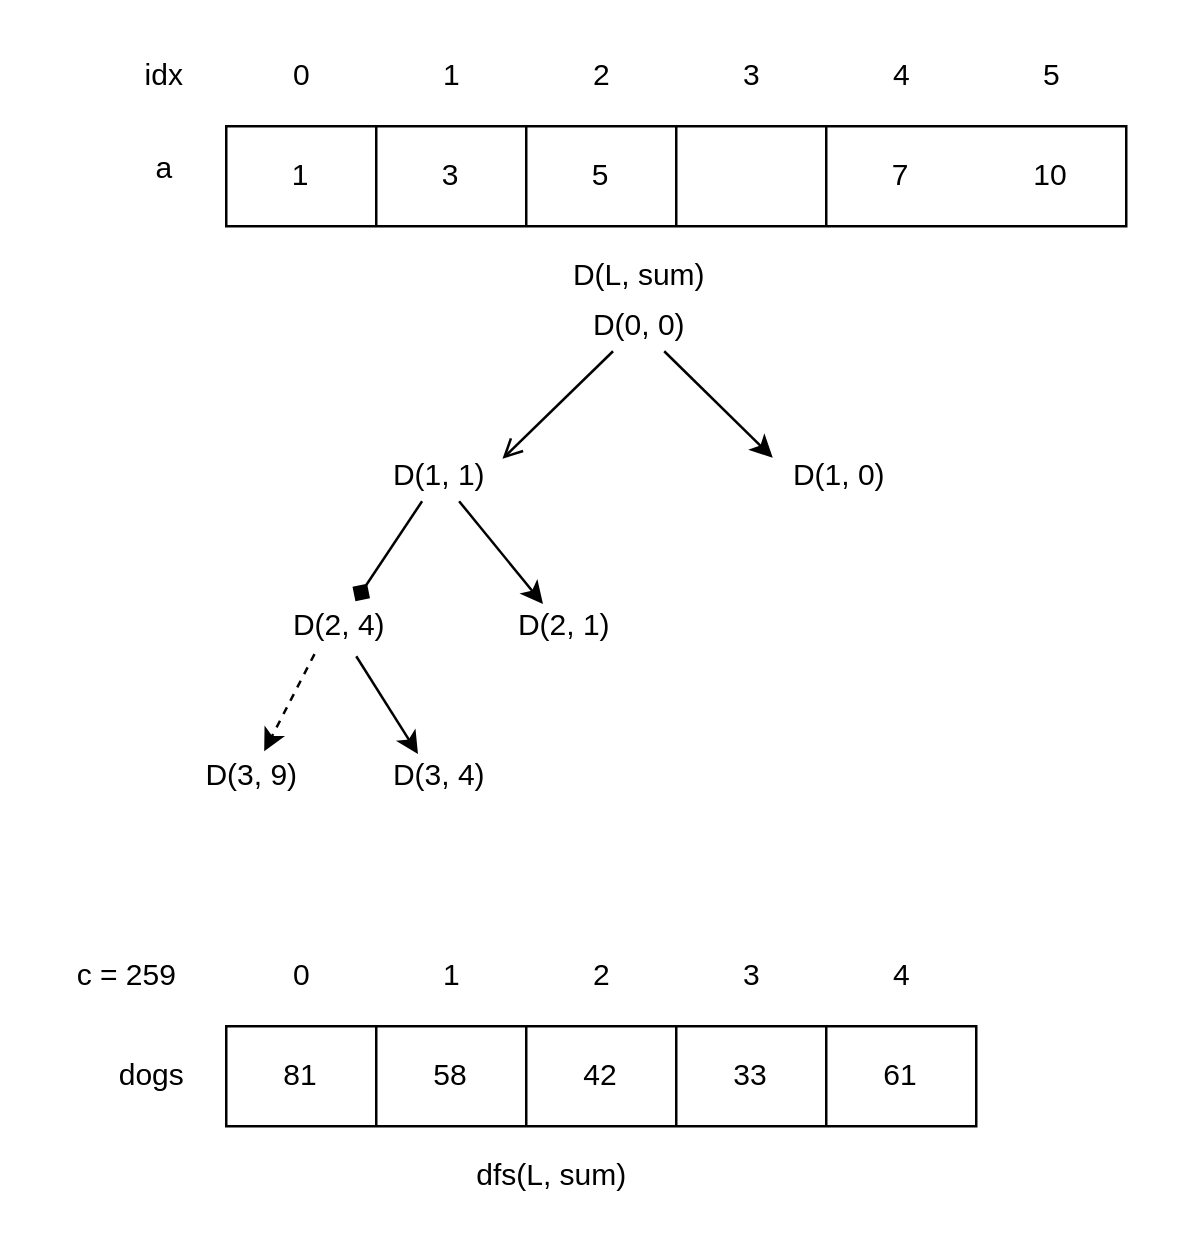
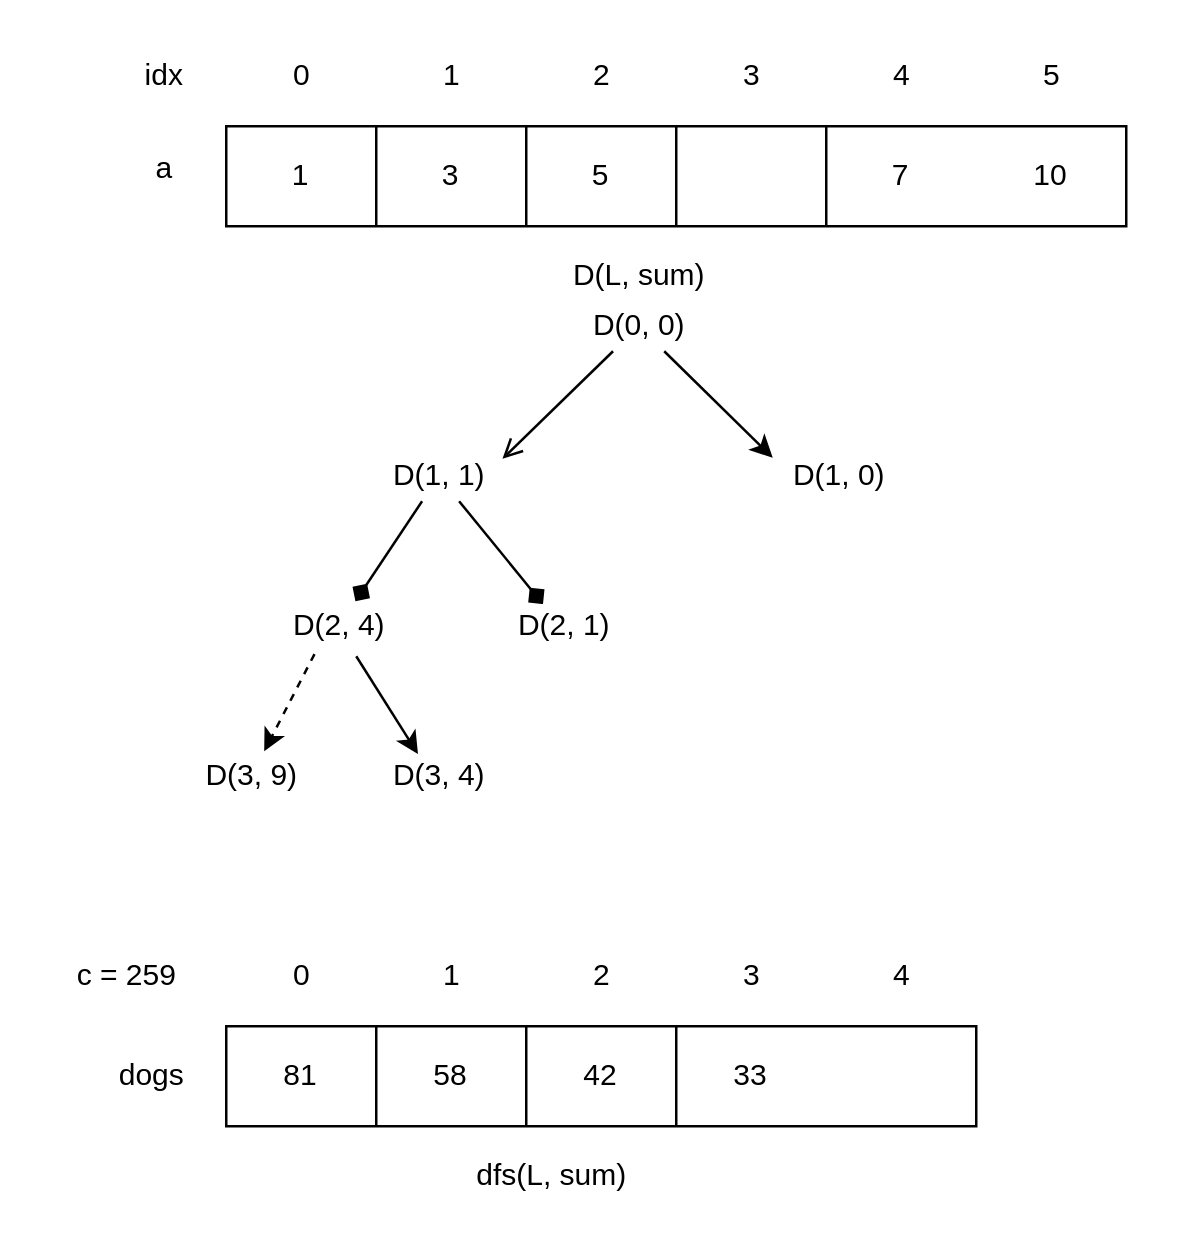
edge "D(1, 1)" -> "D(2, 1)": arrowhead classic -> diamond
node "61": removed
